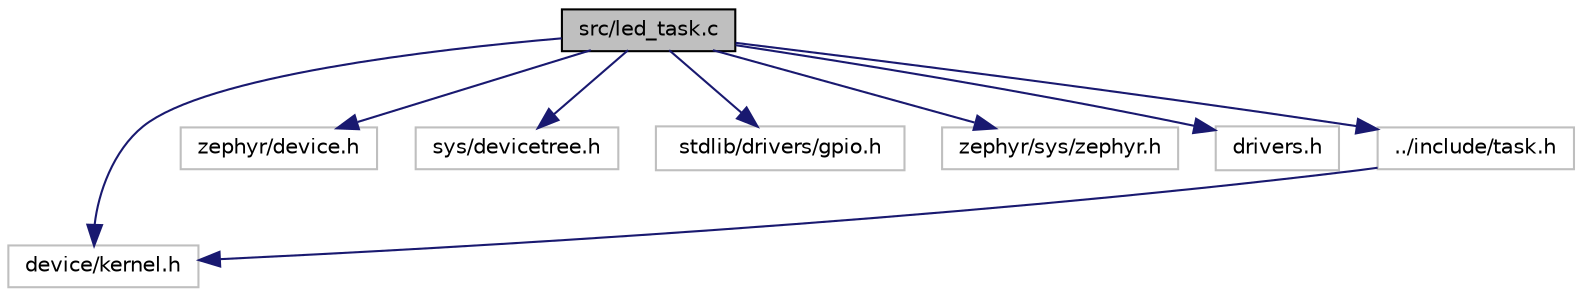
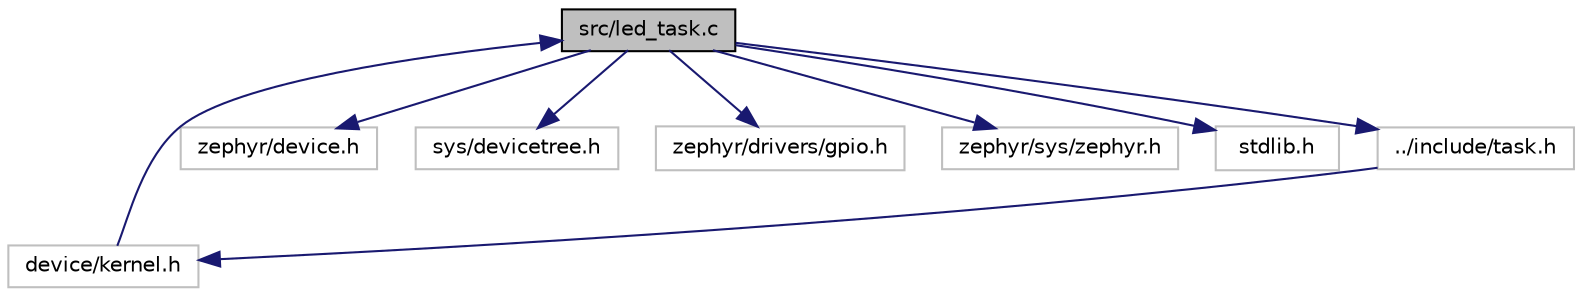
edge "src/led_task.c" -> "device/kernel.h": reversed
node "stdlib/drivers/gpio.h": label "stdlib/drivers/gpio.h" -> "zephyr/drivers/gpio.h"
node "drivers.h": label "drivers.h" -> "stdlib.h"
